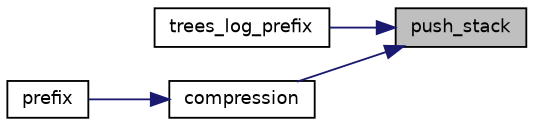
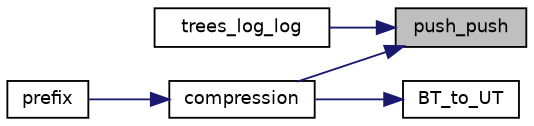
node "trees_log_prefix": label "trees_log_prefix" -> "trees_log_log"
node "push_stack": label "push_stack" -> "push_push"
node "BT_to_UT": added
